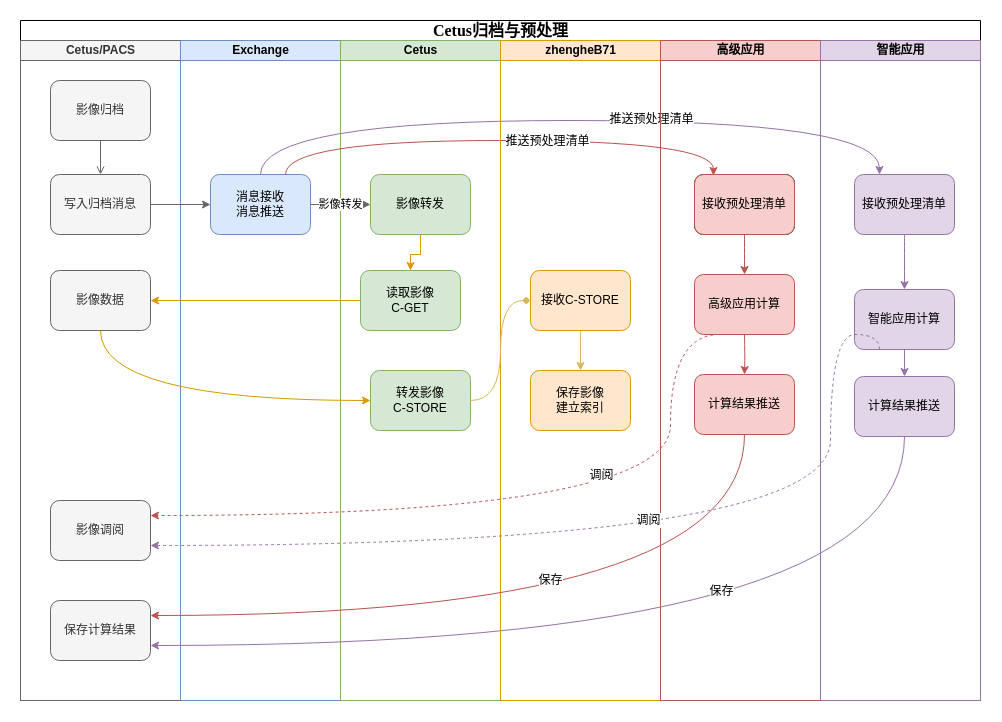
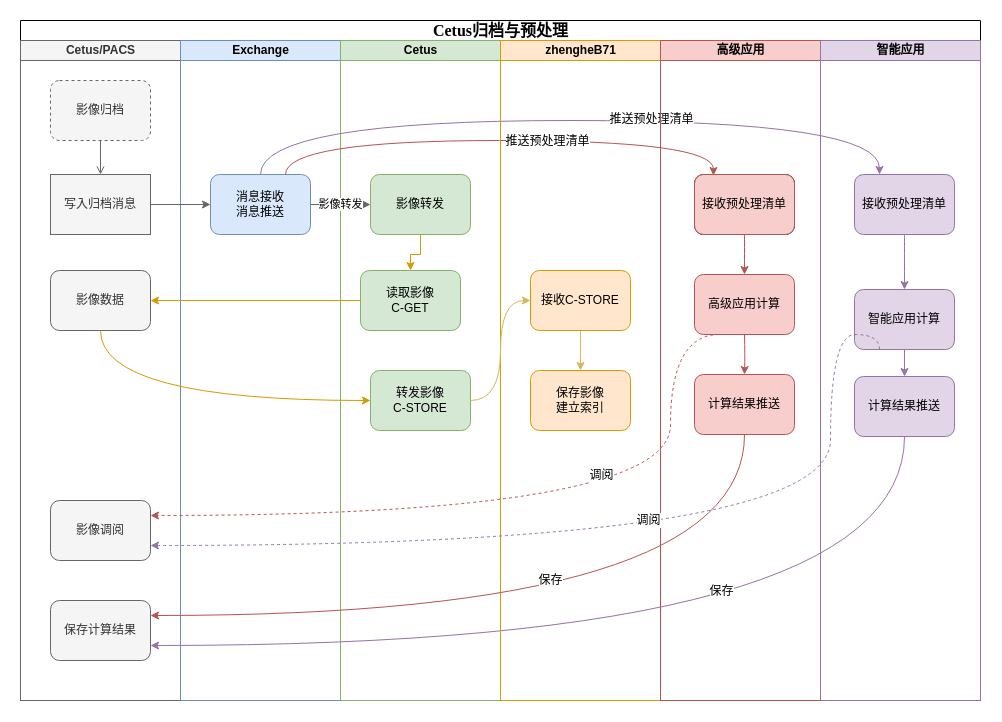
node "影像归档": style solid -> dashed
node "写入归档消息": shape rounded rectangle -> rectangle
edge "转发影像 C-STORE" -> "接收C-STORE": arrowhead diamond -> classic
